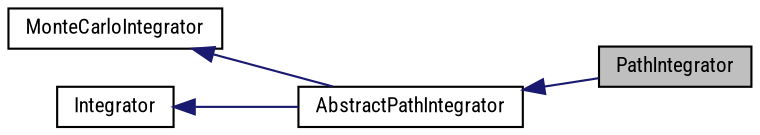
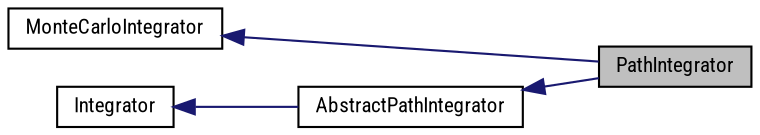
edge "AbstractPathIntegrator" -> "MonteCarloIntegrator": now "PathIntegrator" -> "MonteCarloIntegrator"
